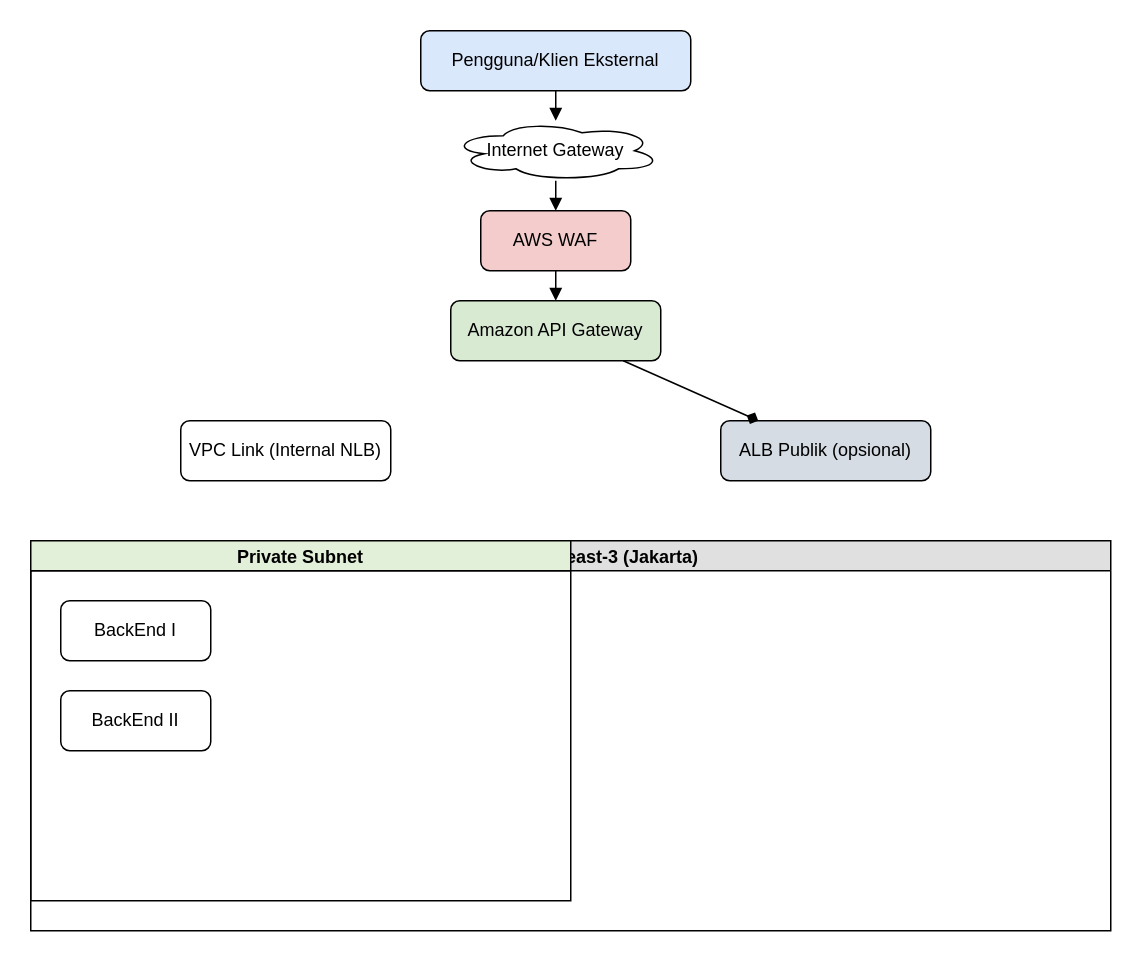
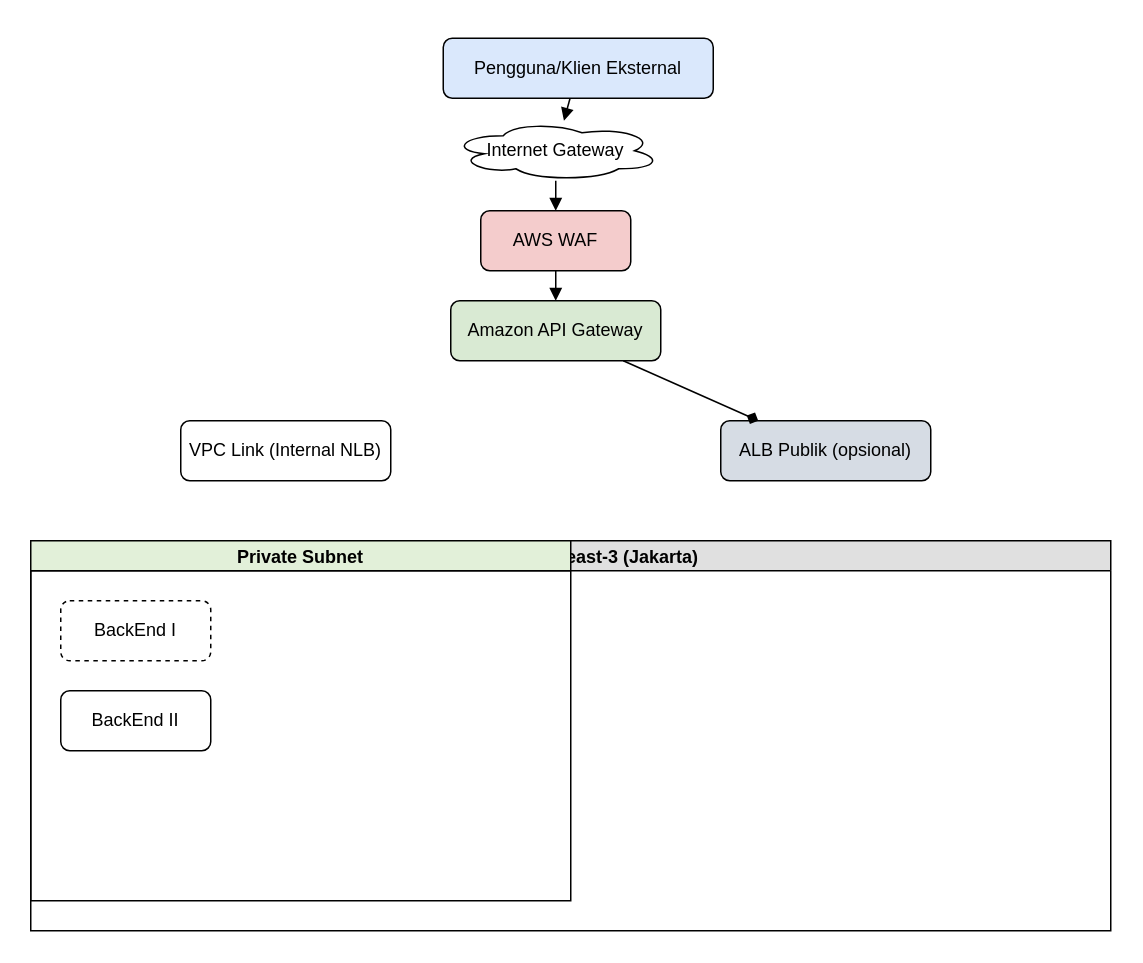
node "Pengguna/Klien Eksternal": moved (556, 61) -> (578, 68)
node "BackEnd I": style solid -> dashed
